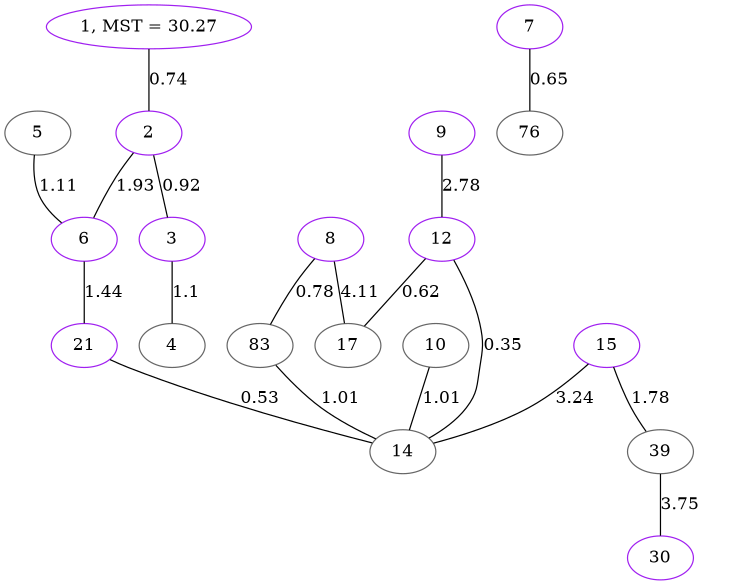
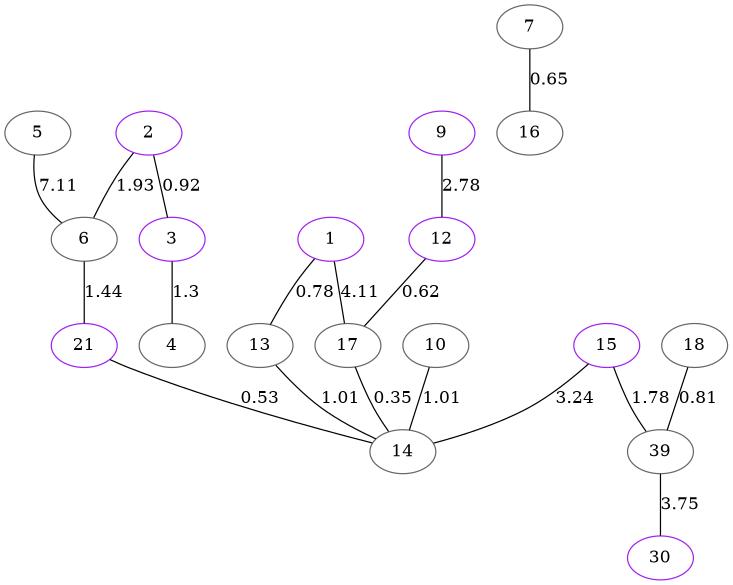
node "1, MST = 30.27": removed
node "7": color purple -> gray40
node "76": label "76" -> "16"
edge "5" -- "6": label "1.11" -> "7.11"
node "6": color purple -> gray40
node "8": label "8" -> "1"
edge "3" -- "4": label "1.1" -> "1.3"
node "83": label "83" -> "13"
node "18": added
edge "12" -- "14": now "17" -- "14"
